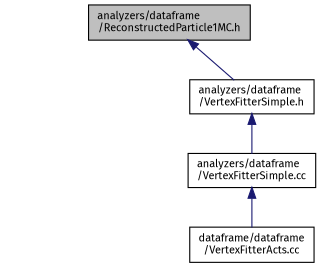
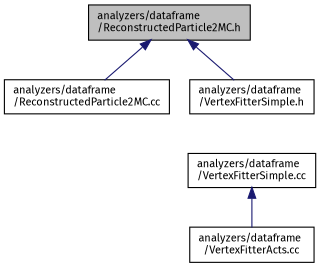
node "analyzers/dataframe /ReconstructedParticle1MC.h": label "analyzers/dataframe /ReconstructedParticle1MC.h" -> "analyzers/dataframe /ReconstructedParticle2MC.h"
node "analyzers/dataframe /ReconstructedParticle2MC.cc": added
edge "analyzers/dataframe /VertexFitterSimple.cc" -> "analyzers/dataframe /VertexFitterSimple.h": removed
node "dataframe/dataframe /VertexFitterActs.cc": label "dataframe/dataframe /VertexFitterActs.cc" -> "analyzers/dataframe /VertexFitterActs.cc"
